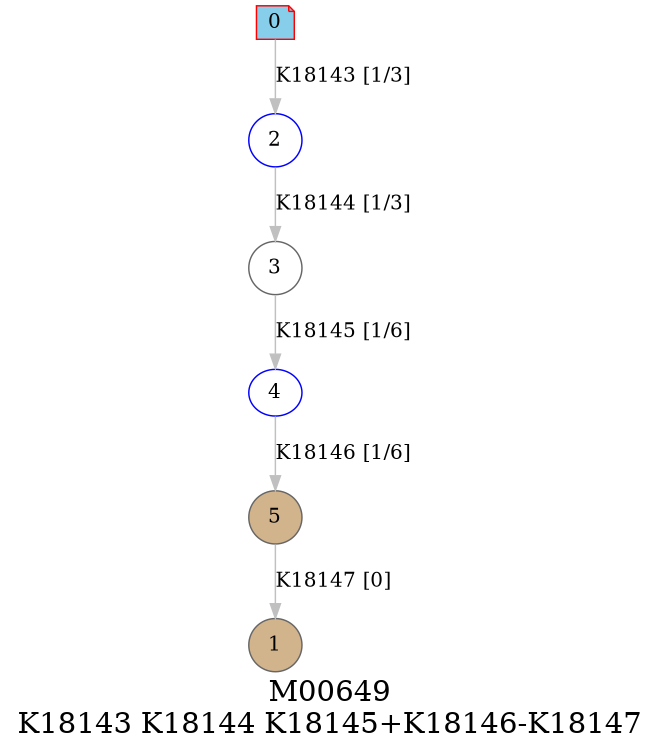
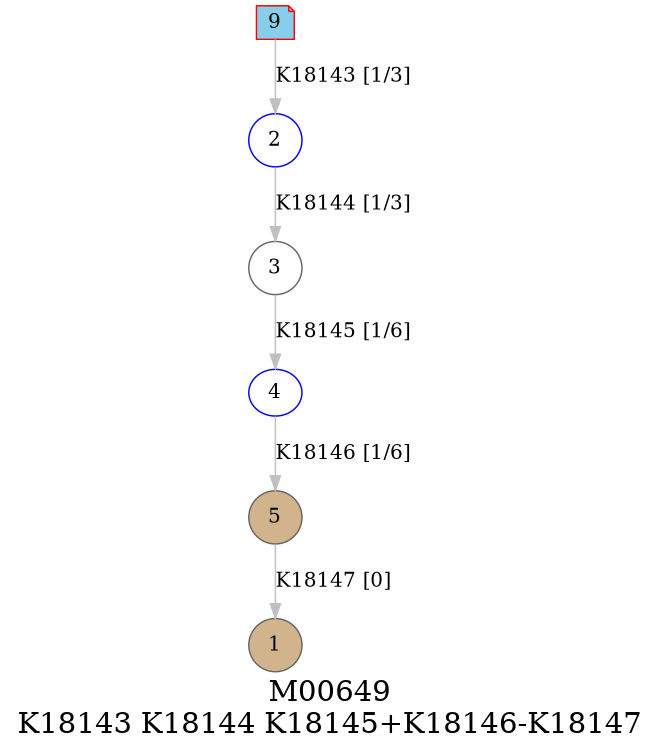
node "0": label "0" -> "9"
